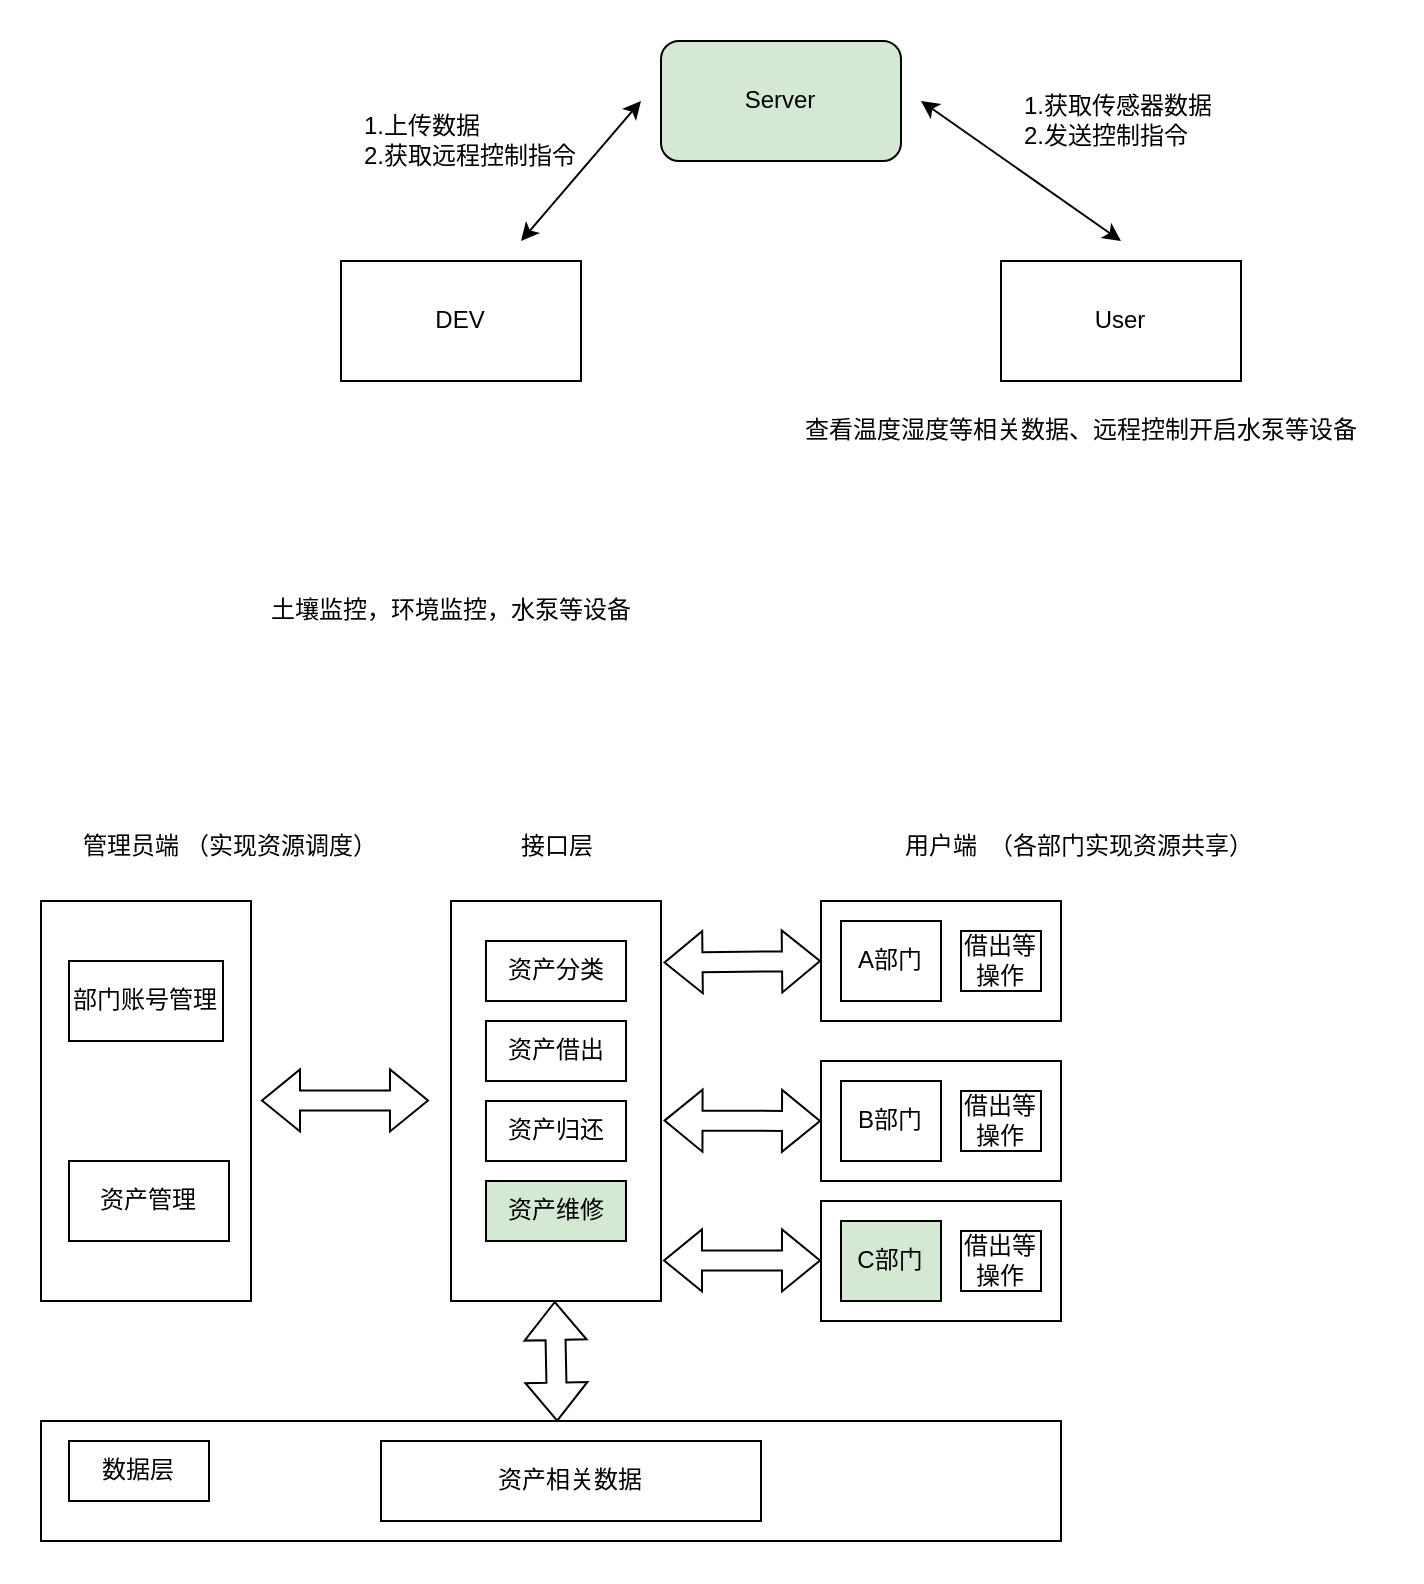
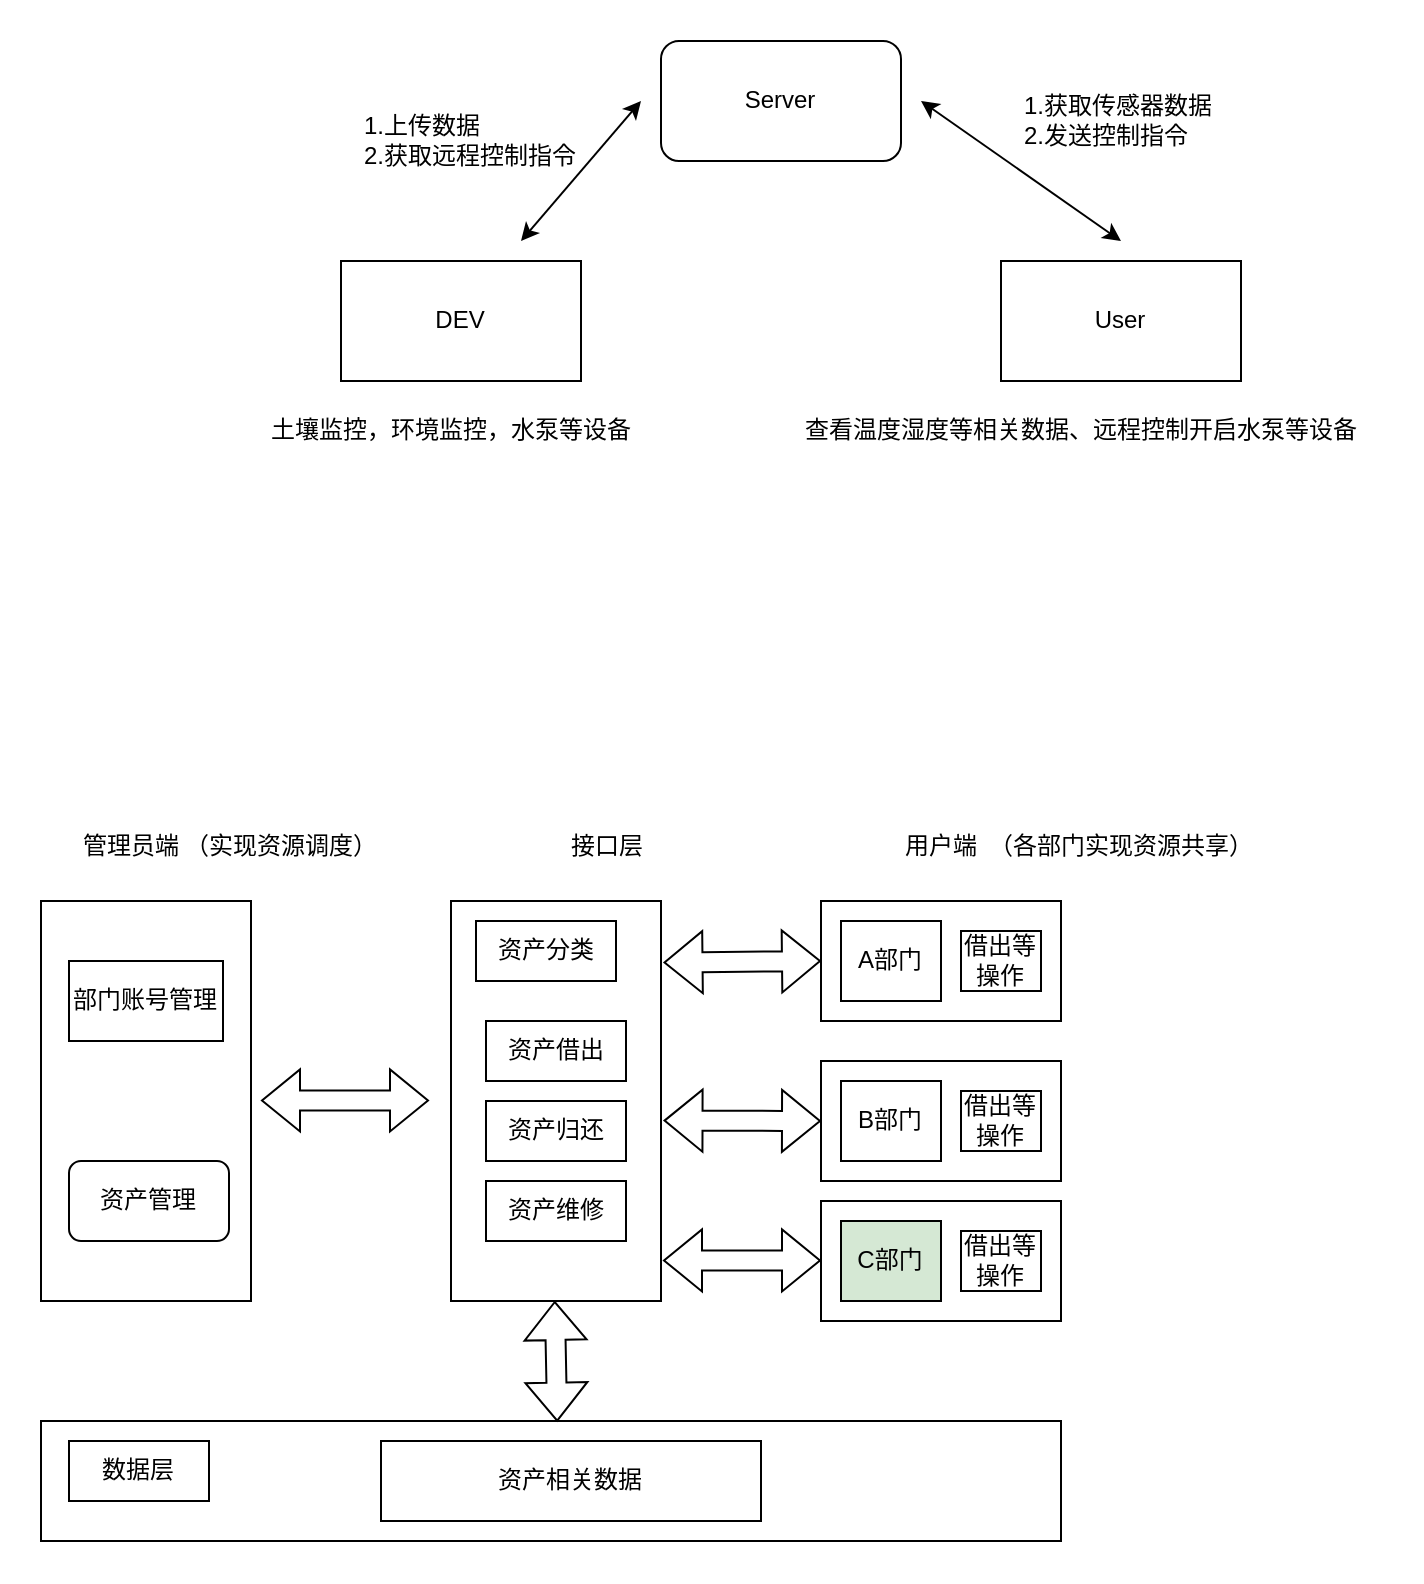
node "Server": fillcolor #d5e8d4 -> #ffffff
node "土壤监控，环境监控，水泵等设备": moved (451, 611) -> (451, 431)
node "接口层": moved (556, 847) -> (606, 847)
node "资产分类": moved (556, 971) -> (546, 951)
node "资产管理": shape rectangle -> rounded rectangle
node "资产维修": fillcolor #d5e8d4 -> #ffffff
